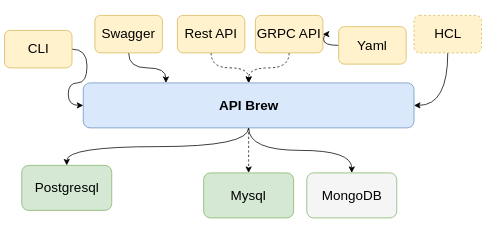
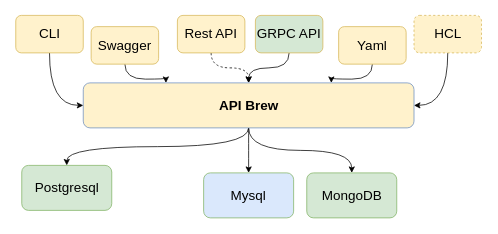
node "Swagger": moved (129, 34) -> (125, 45)
node "GRPC API": fillcolor #fff2cc -> #d5e8d4
edge "Yaml" -> "GRPC API": now "Yaml" -> "API Brew"
node "CLI": moved (38, 49) -> (50, 34)
edge "GRPC API" -> "API Brew": style dashed -> solid
node "API Brew": fillcolor #dae8fc -> #fff2cc
edge "API Brew" -> "Mysql": style dashed -> solid
node "Mysql": fillcolor #d5e8d4 -> #dae8fc
node "MongoDB": fillcolor #f5f5f5 -> #d5e8d4
